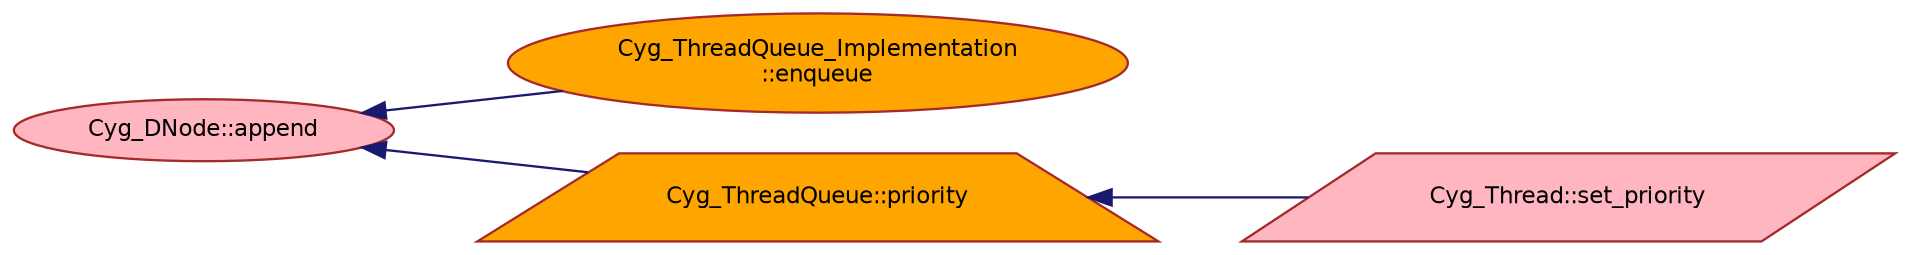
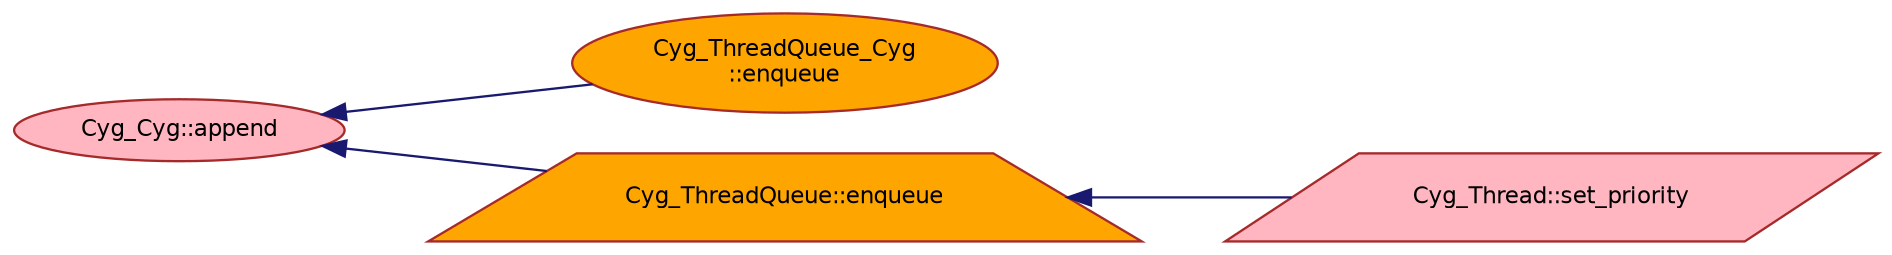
node "Cyg_ThreadQueue_Implementation ::enqueue": label "Cyg_ThreadQueue_Implementation ::enqueue" -> "Cyg_ThreadQueue_Cyg ::enqueue"
node "Cyg_DNode::append": label "Cyg_DNode::append" -> "Cyg_Cyg::append"
node "Cyg_ThreadQueue::priority": label "Cyg_ThreadQueue::priority" -> "Cyg_ThreadQueue::enqueue"
